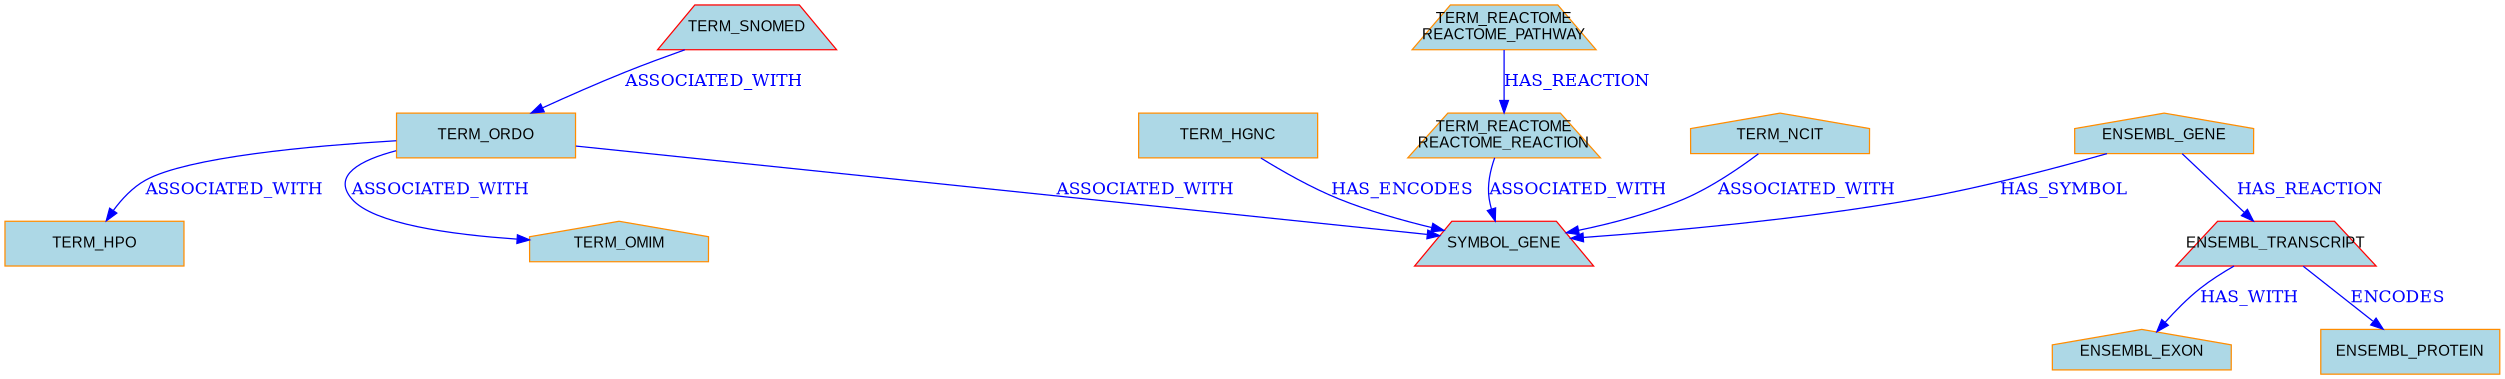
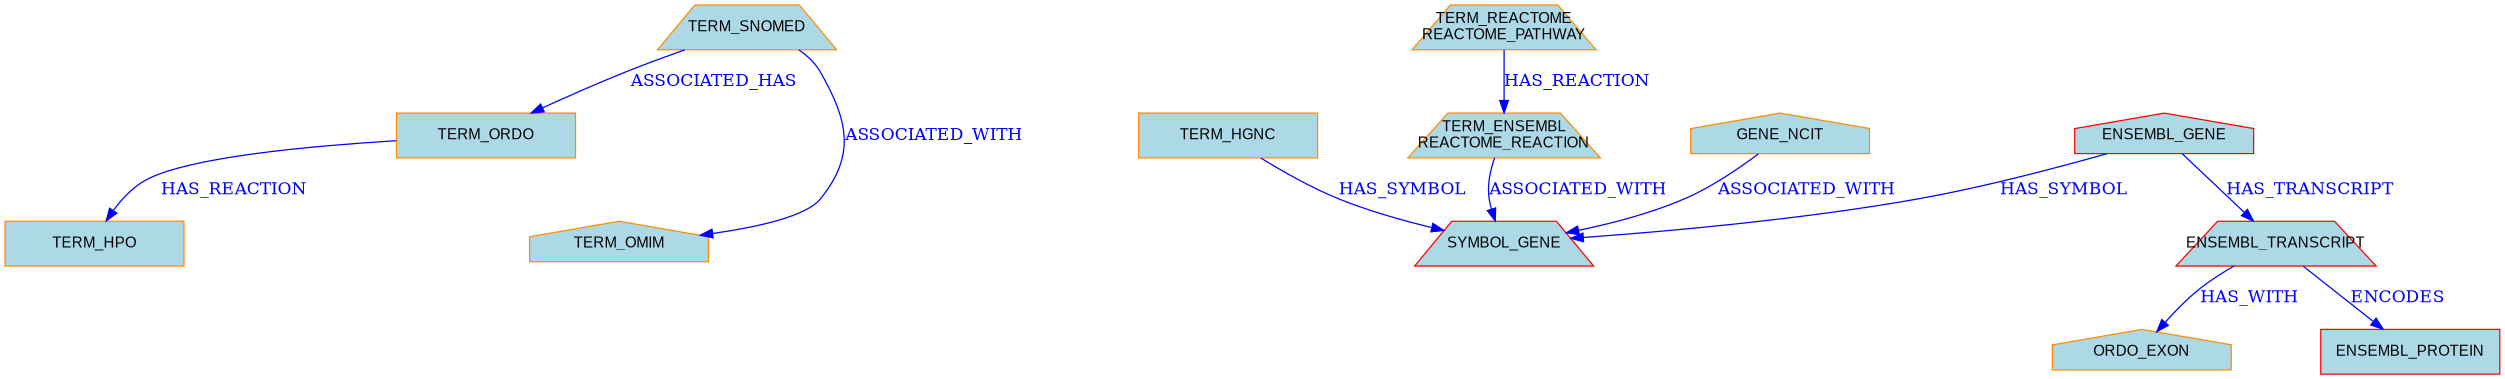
node "TERM_SNOMED": color red -> darkorange
edge "TERM_SNOMED" -> "TERM_ORDO": label "ASSOCIATED_WITH" -> "ASSOCIATED_HAS"
node "TERM_REACTOME REACTOME_REACTION": label "TERM_REACTOME REACTOME_REACTION" -> "TERM_ENSEMBL REACTOME_REACTION"
node "TERM_NCIT": label "TERM_NCIT" -> "GENE_NCIT"
node "ENSEMBL_GENE": color darkorange -> red
edge "TERM_ORDO" -> "TERM_HPO": label "ASSOCIATED_WITH" -> "HAS_REACTION"
edge "TERM_ORDO" -> "SYMBOL_GENE": removed, label "ASSOCIATED_WITH"
edge "TERM_HGNC" -> "SYMBOL_GENE": label "HAS_ENCODES" -> "HAS_SYMBOL"
edge "ENSEMBL_GENE" -> "ENSEMBL_TRANSCRIPT": label "HAS_REACTION" -> "HAS_TRANSCRIPT"
edge "TERM_ORDO" -> "TERM_OMIM": now "TERM_SNOMED" -> "TERM_OMIM"
node "ENSEMBL_EXON": label "ENSEMBL_EXON" -> "ORDO_EXON"
node "ENSEMBL_PROTEIN": color darkorange -> red
